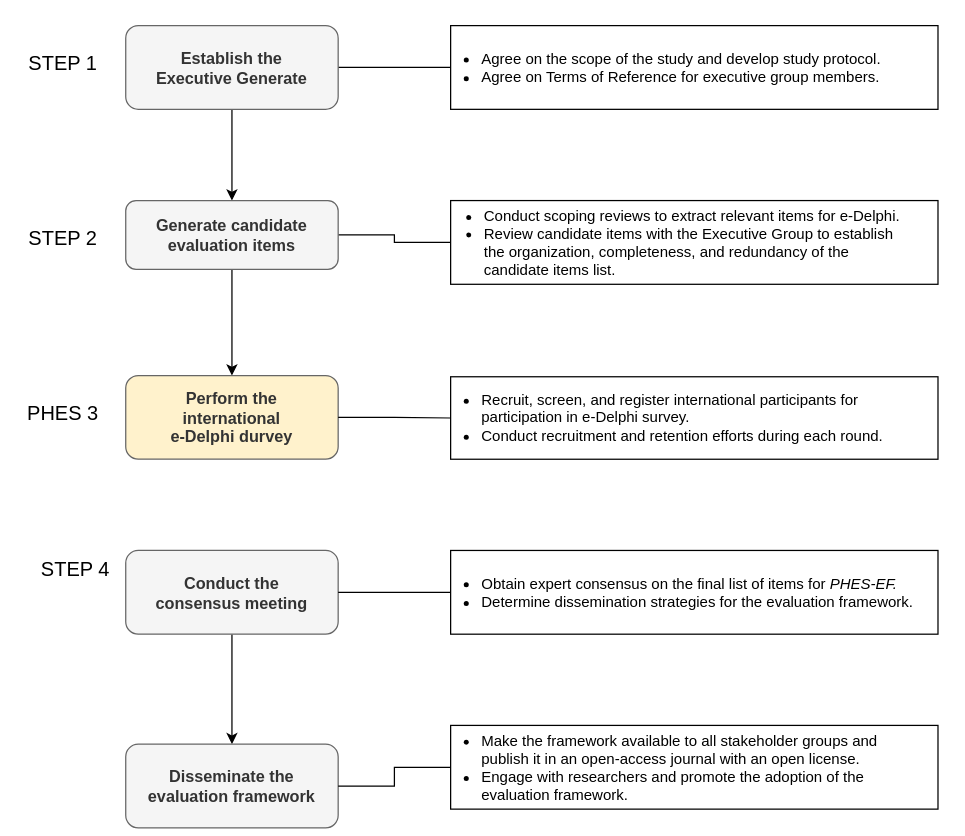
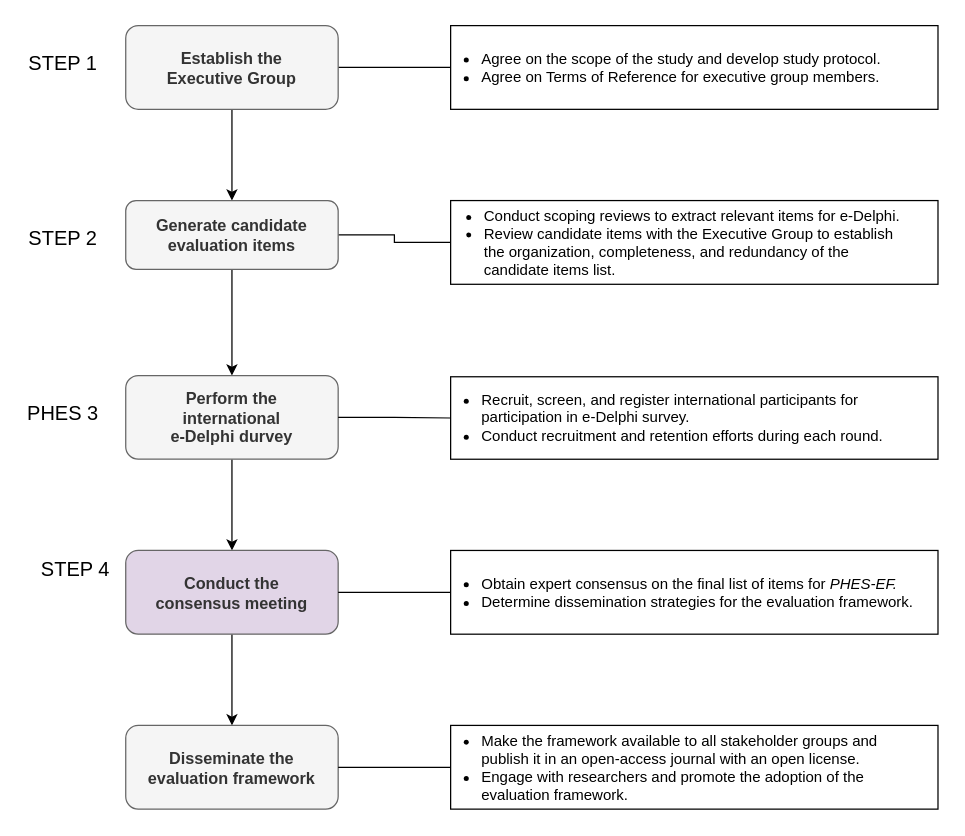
node "Establish the Executive Generate": label "Establish the Executive Generate" -> "Establish the Executive Group"
node "Perform the international e-Delphi durvey": fillcolor #fff2cc -> #f5f5f5
edge "Perform the international e-Delphi durvey" -> "Conduct the consensus meeting": added
node "Conduct the consensus meeting": fillcolor #f5f5f5 -> #e1d5e7
node "Disseminate the evaluation framework": moved (232, 786) -> (232, 768)
